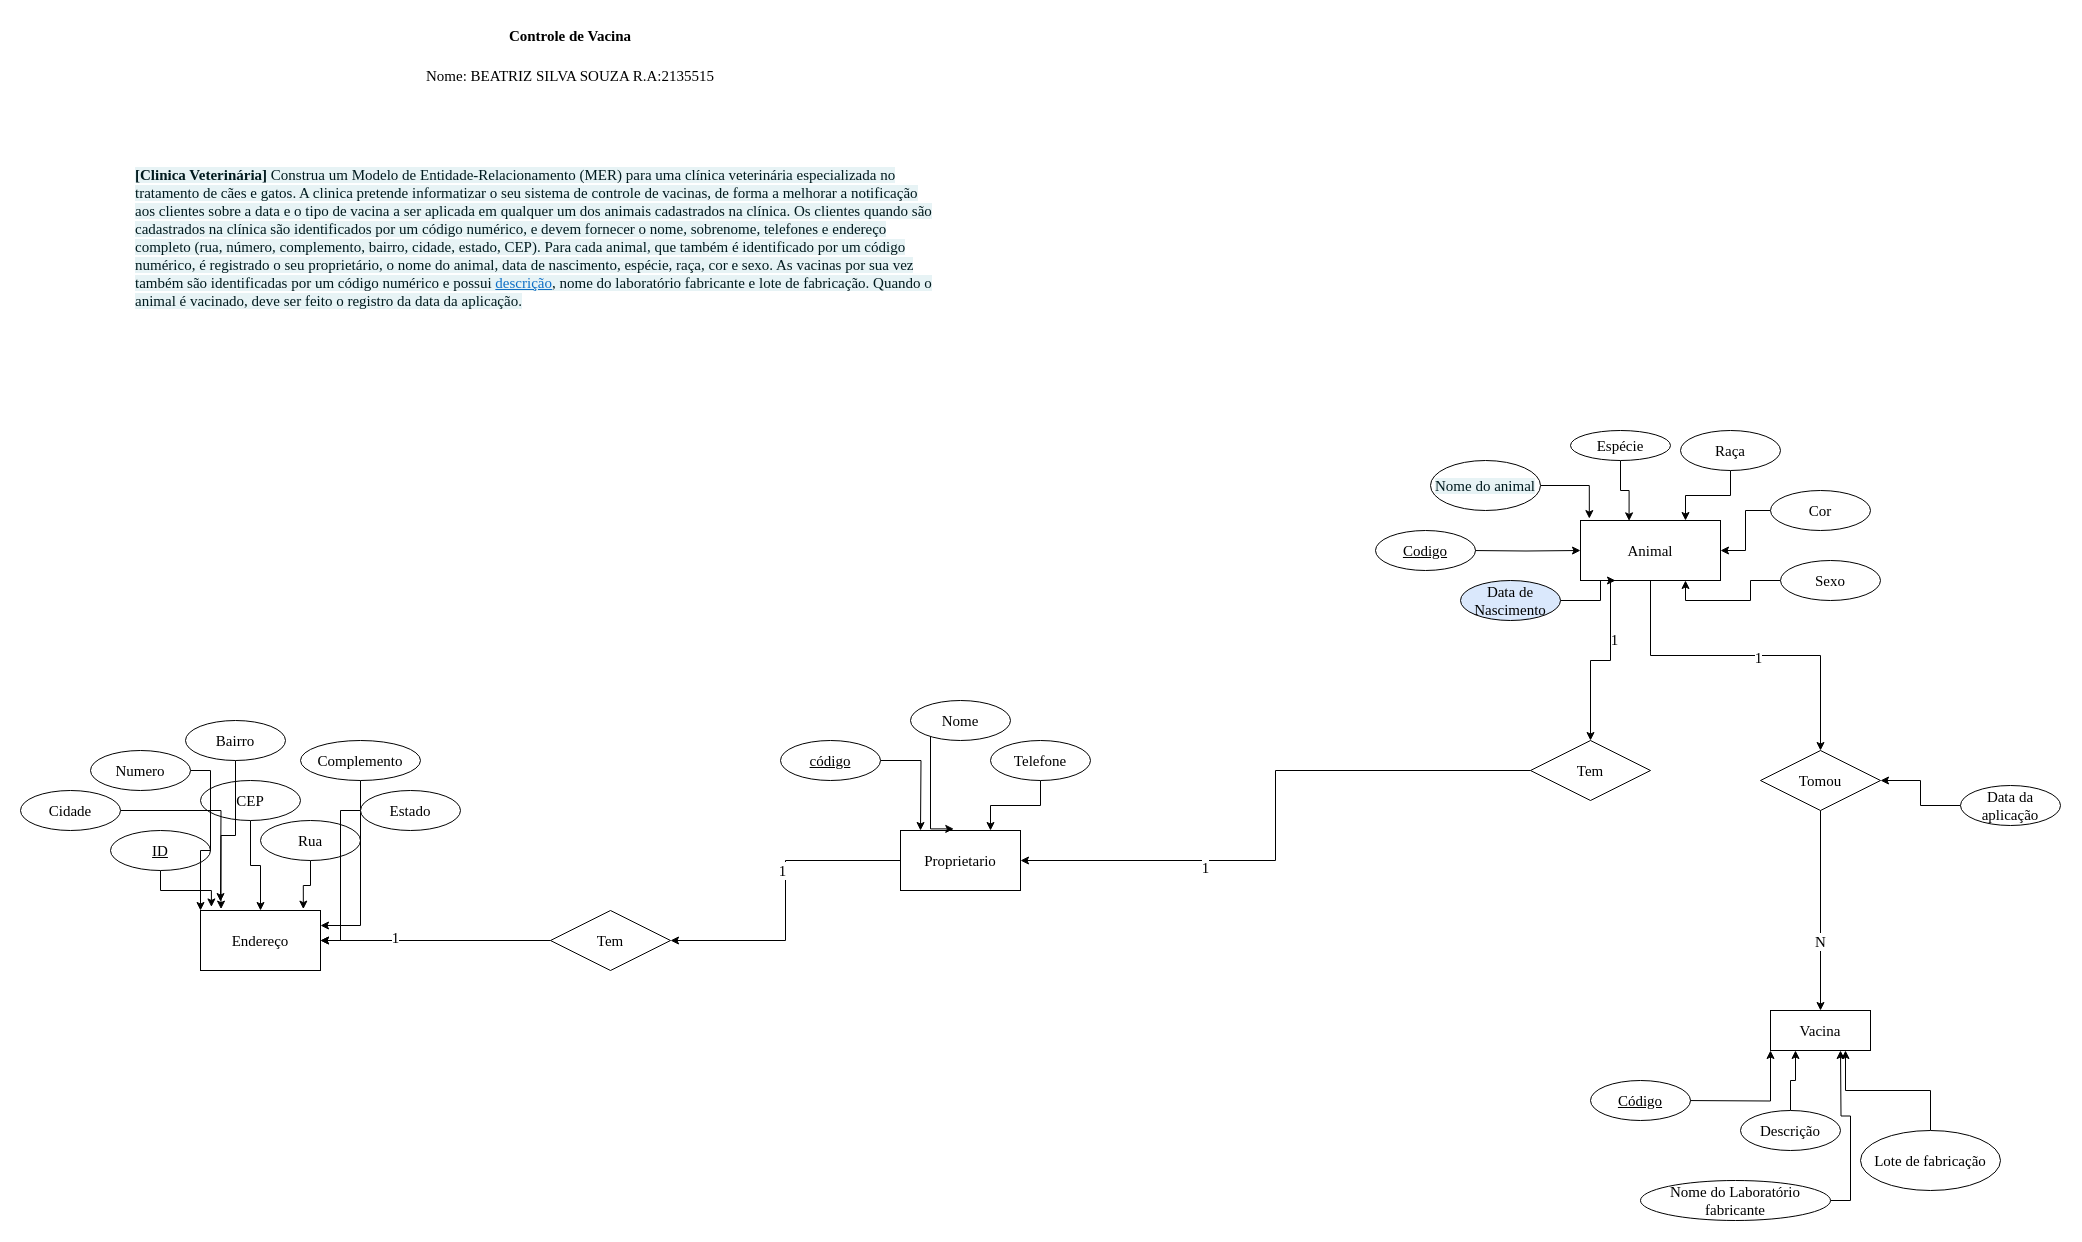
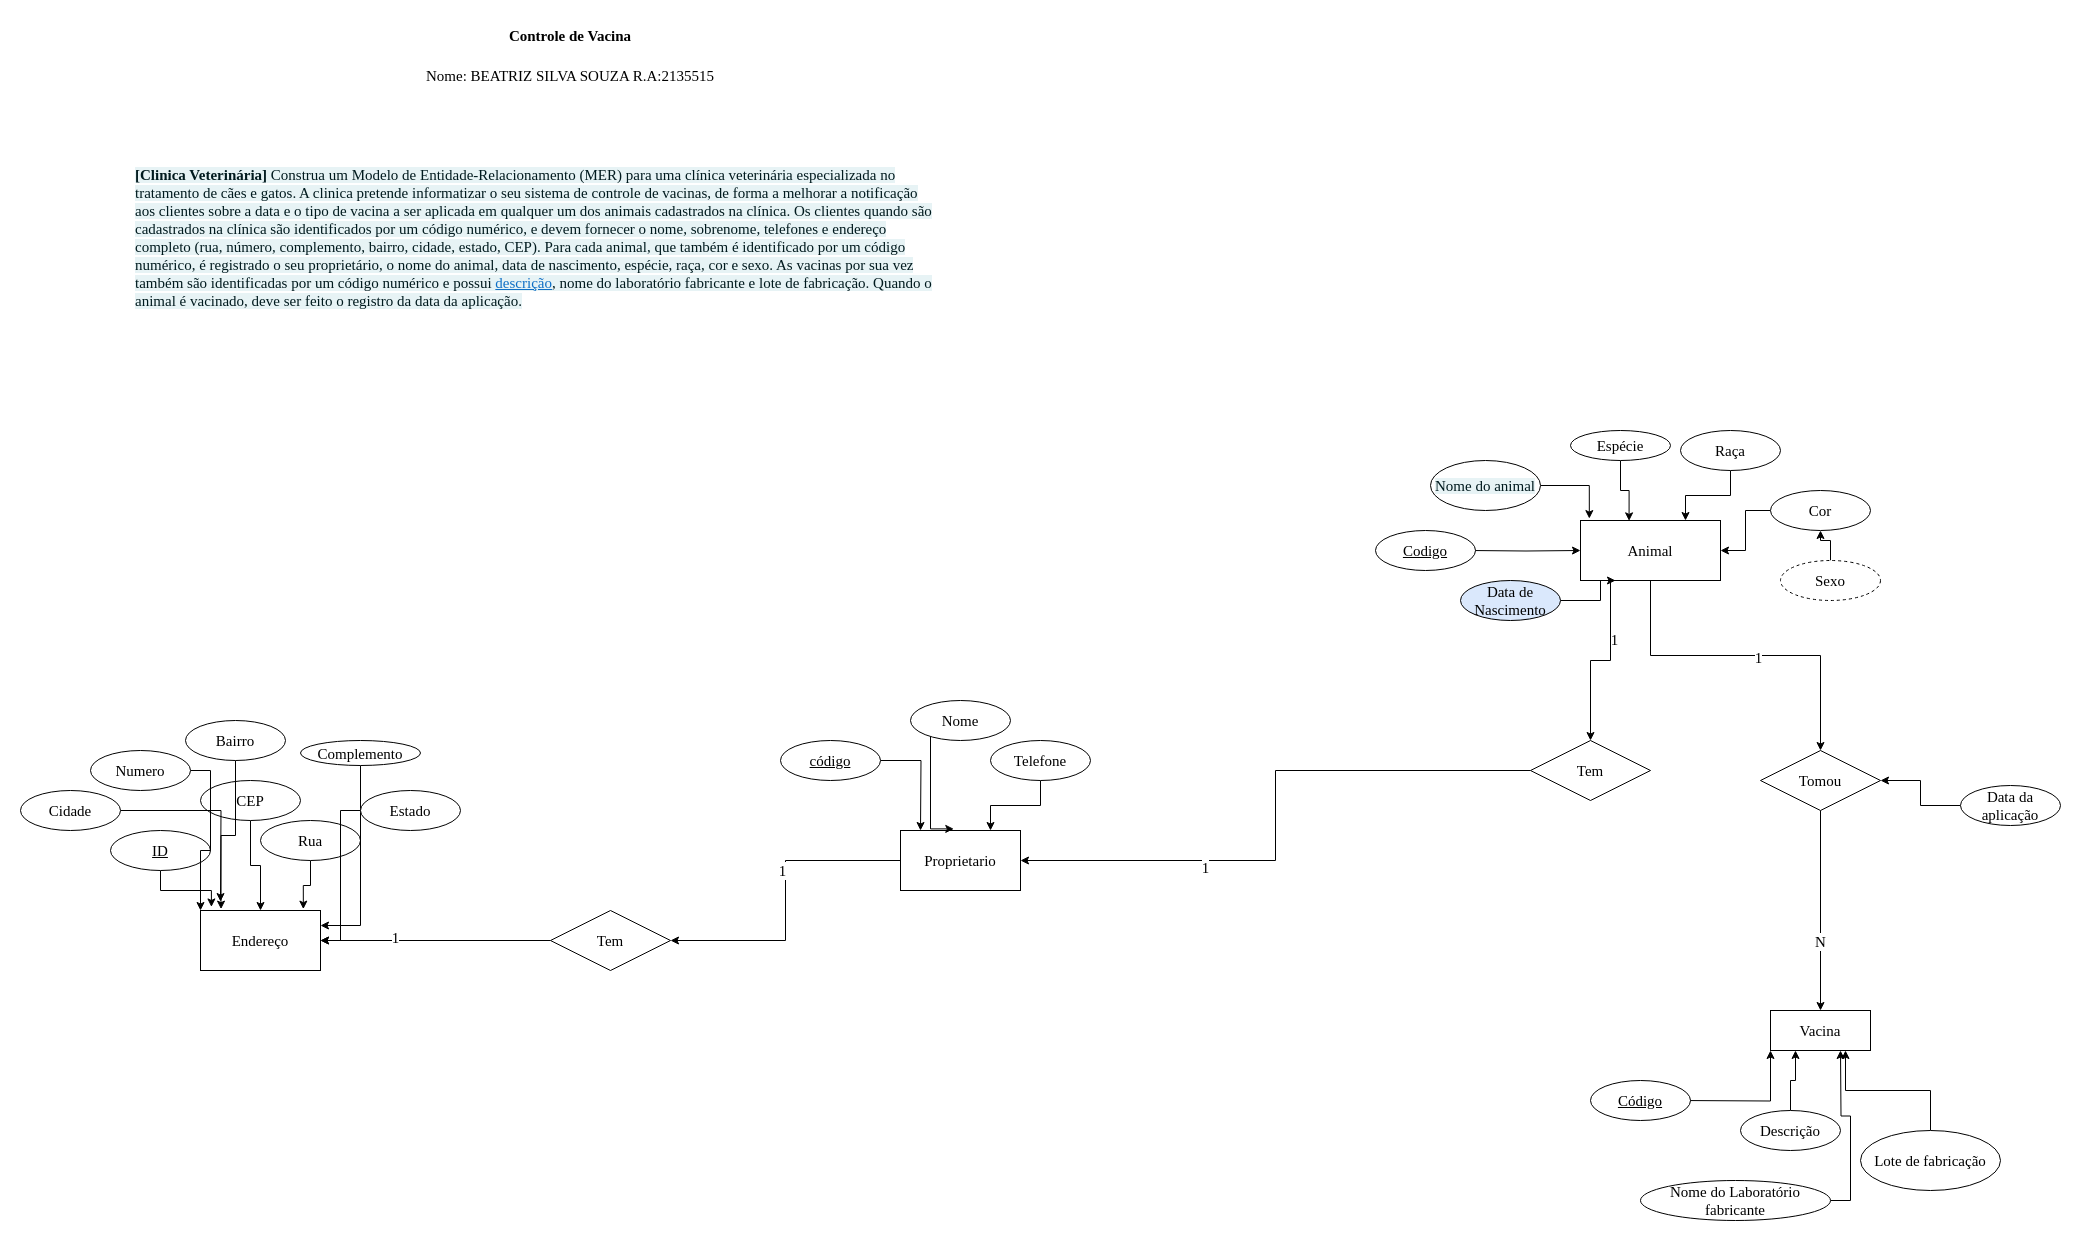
node "Sexo": style solid -> dashed
edge "Sexo" -> "Animal": now "Sexo" -> "Cor"
node "Complemento": size 120x40 -> 120x25
